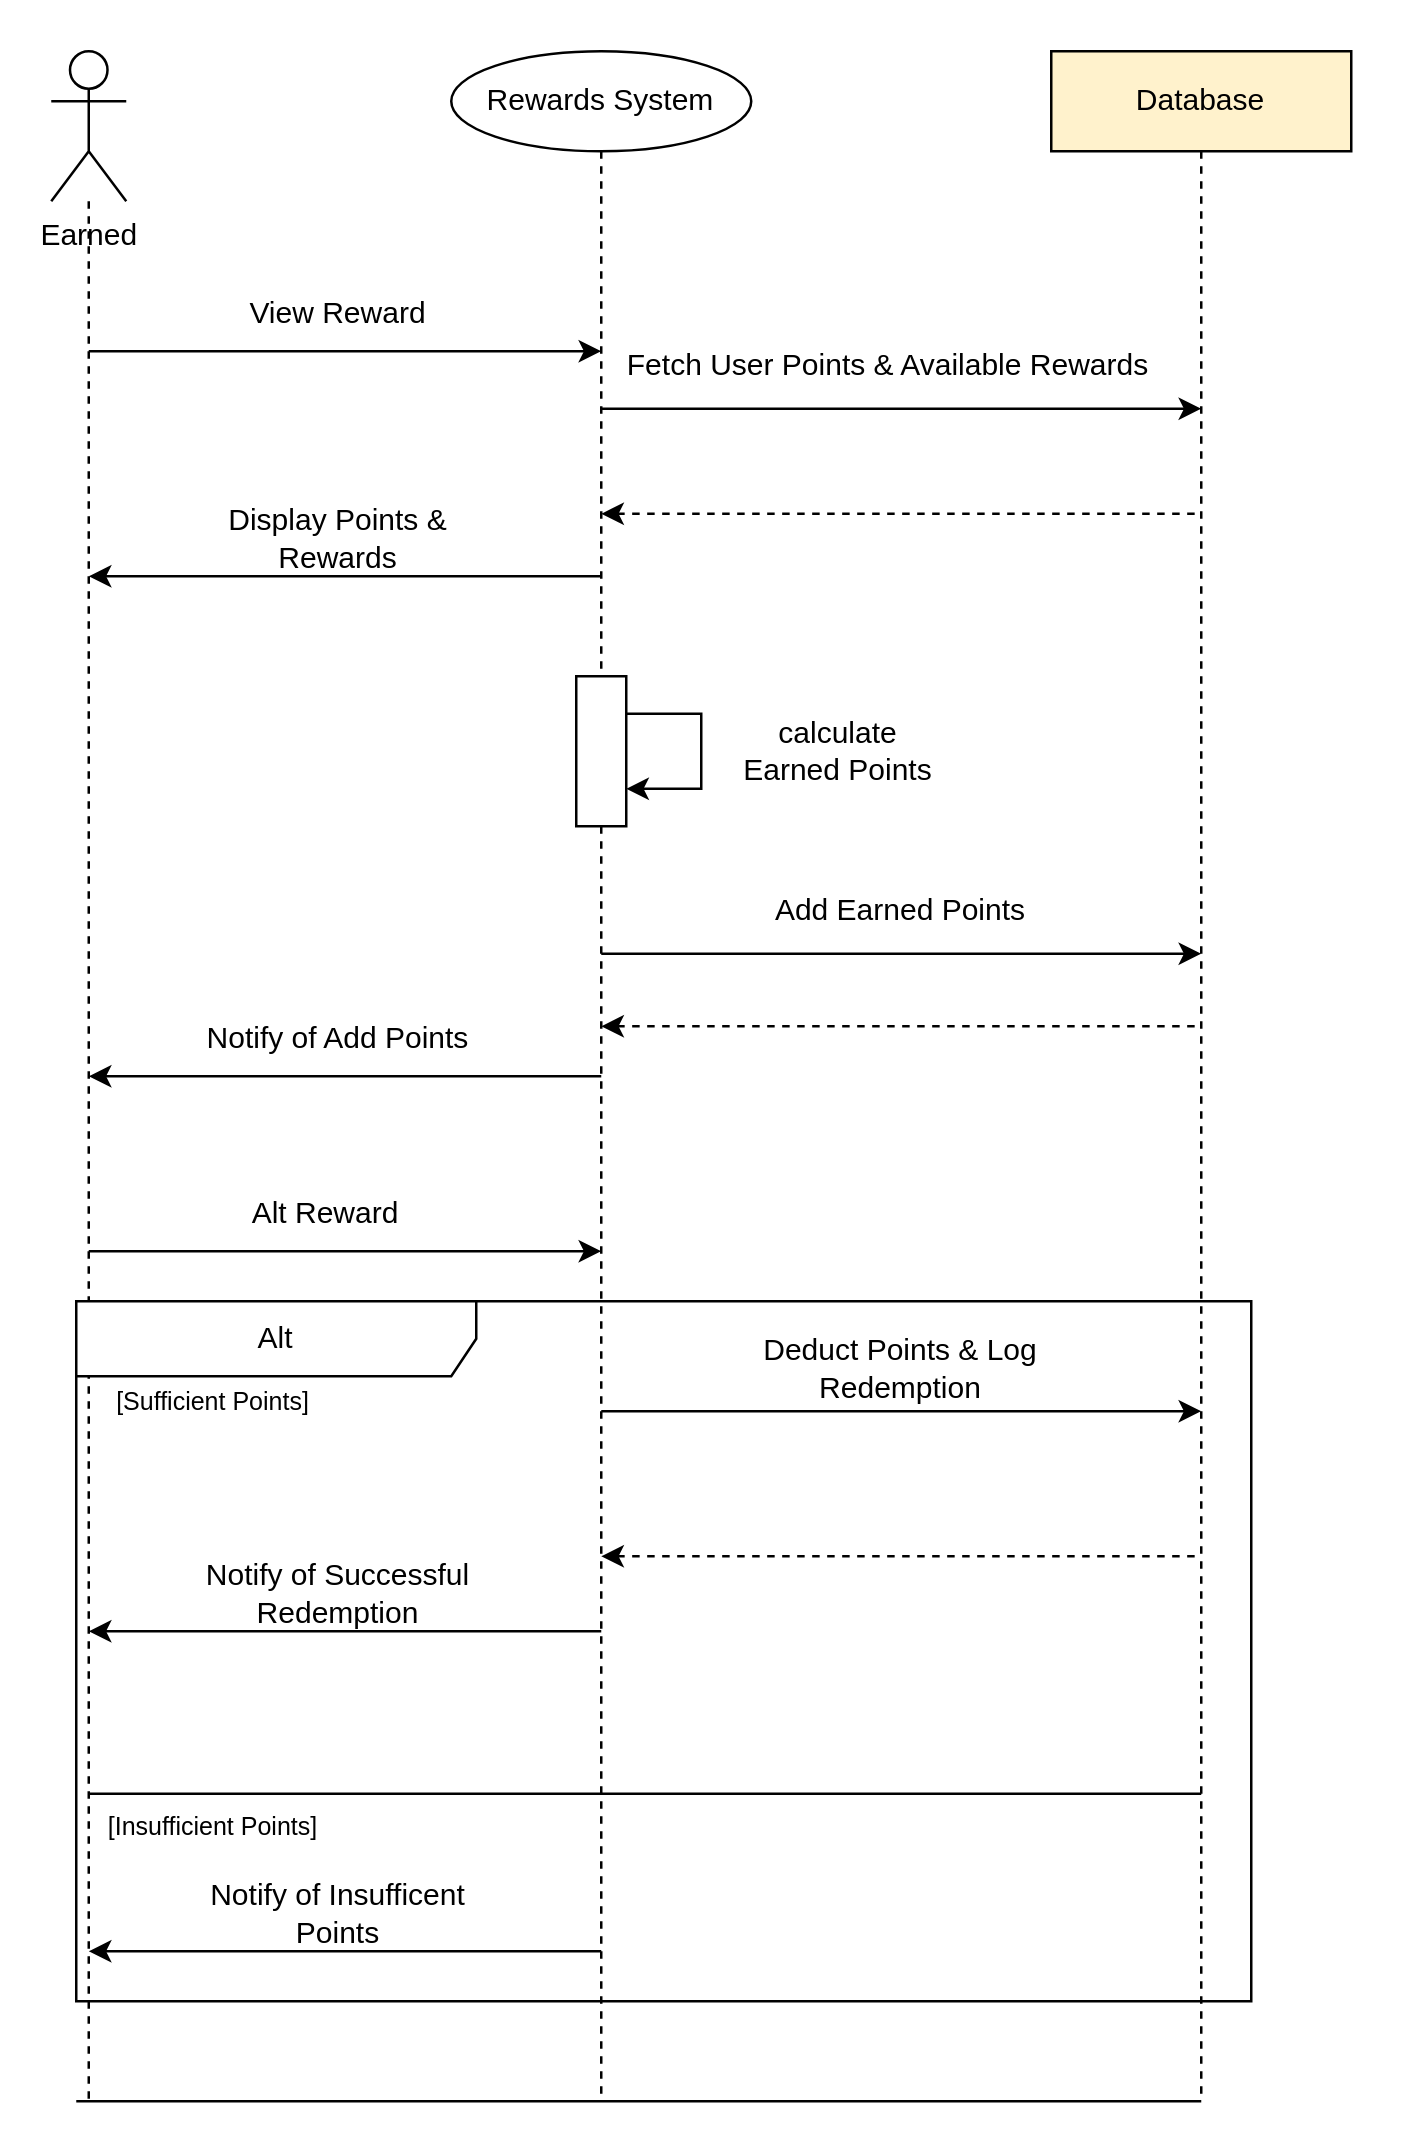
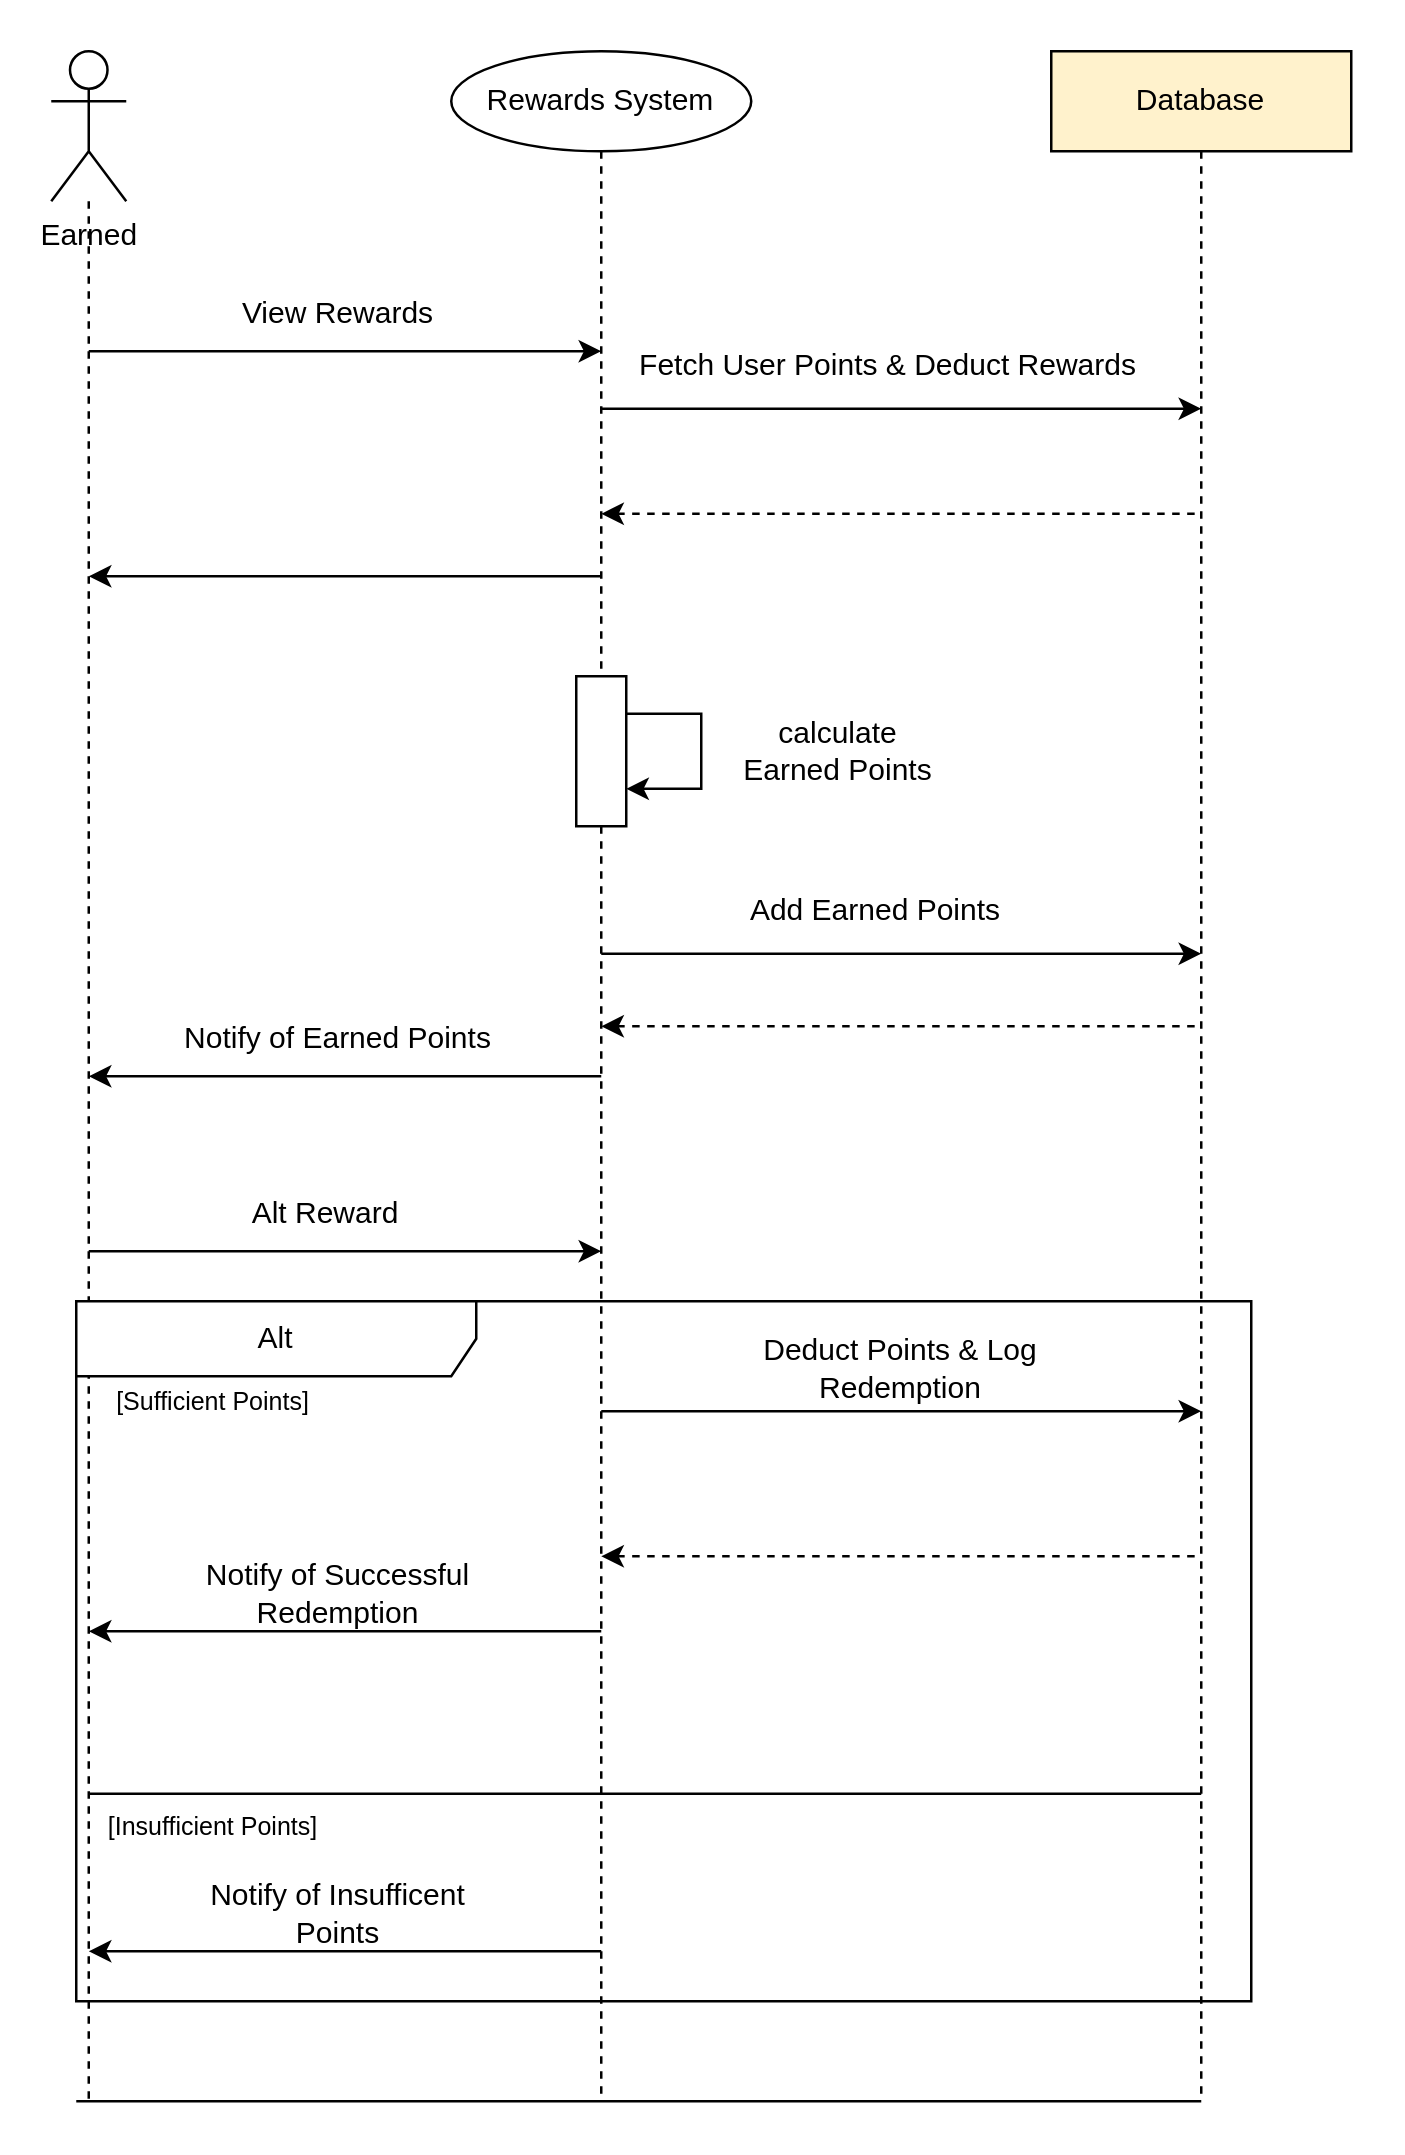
node "View Reward": label "View Reward" -> "View Rewards"
node "Fetch User Points & Available Rewards": label "Fetch User Points & Available Rewards" -> "Fetch User Points & Deduct Rewards"
node "Display Points & Rewards": removed
node "Add Earned Points": moved (901, 911) -> (876, 911)
node "Notify of Add Points": label "Notify of Add Points" -> "Notify of Earned Points"
